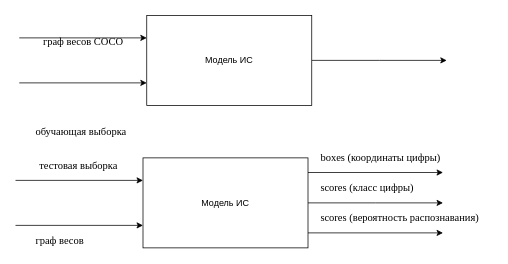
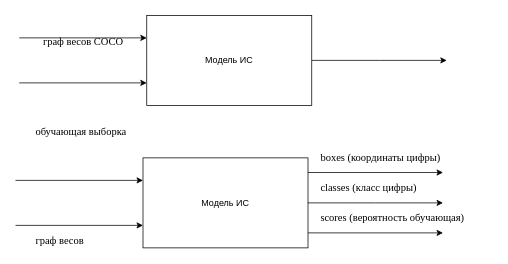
node "тестовая выборка": removed
node "scores (класс цифры)": label "scores (класс цифры)" -> "classes (класс цифры)"
node "scores (вероятность распознавания)": label "scores (вероятность распознавания)" -> "scores (вероятность обучающая)"
